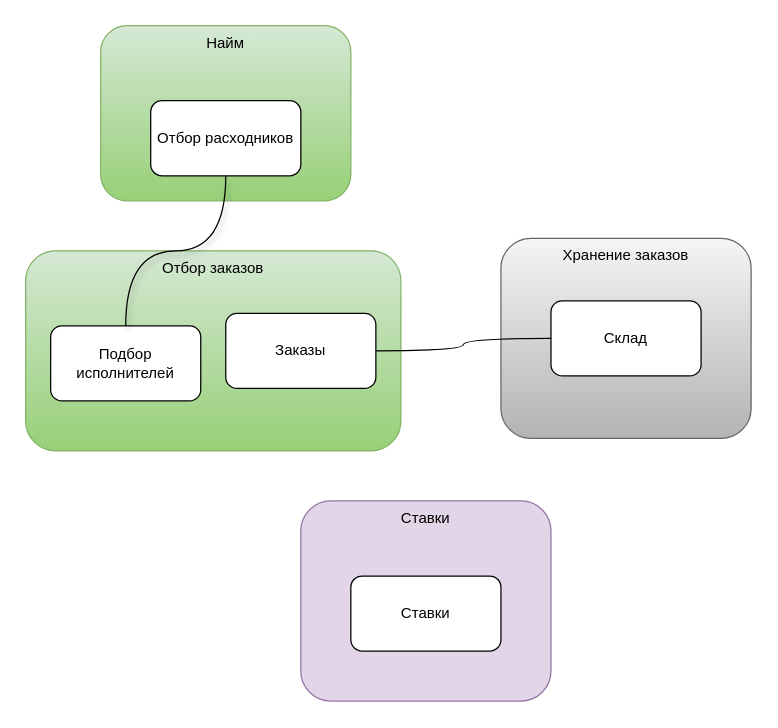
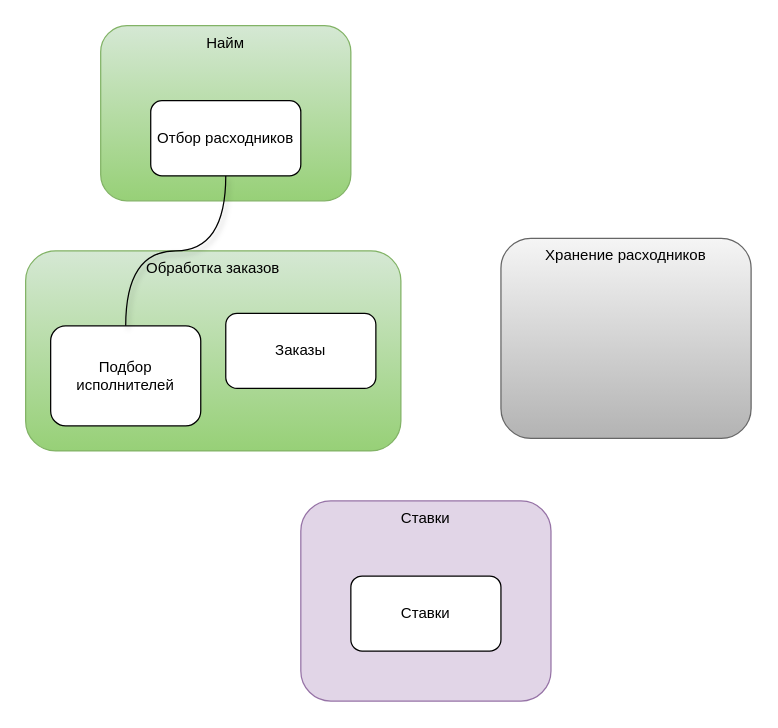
node "Хранение заказов": label "Хранение заказов" -> "Хранение расходников"
node "Отбор заказов": label "Отбор заказов" -> "Обработка заказов"
node "Склад": removed
edge "Склад" -- "Заказы": removed
node "Подбор исполнителей": size 150x75 -> 150x100
